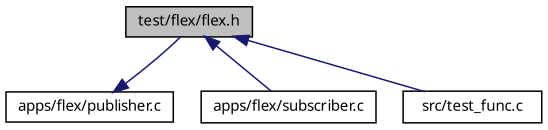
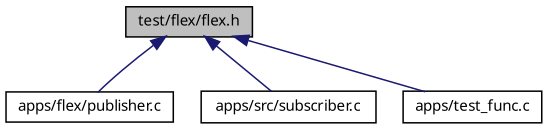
edge "test/flex/flex.h" -> "apps/flex/publisher.c": reversed
node "apps/flex/subscriber.c": label "apps/flex/subscriber.c" -> "apps/src/subscriber.c"
node "src/test_func.c": label "src/test_func.c" -> "apps/test_func.c"
